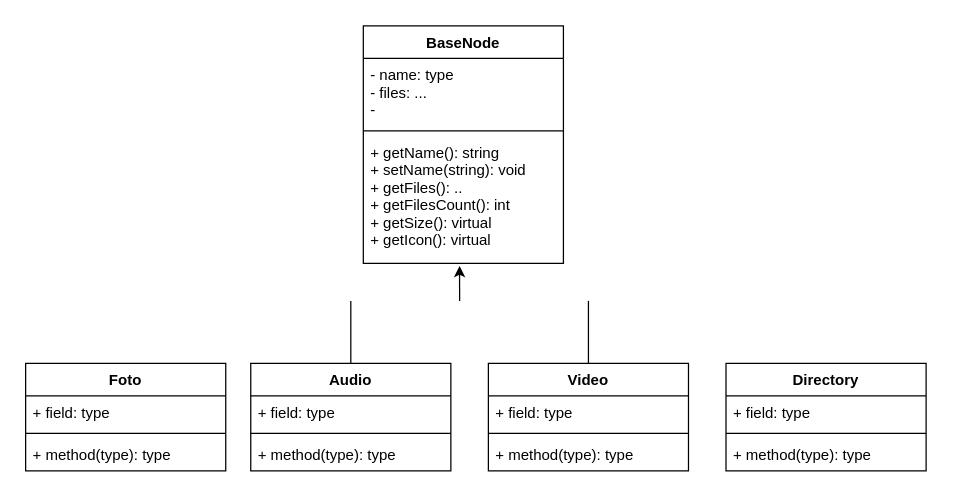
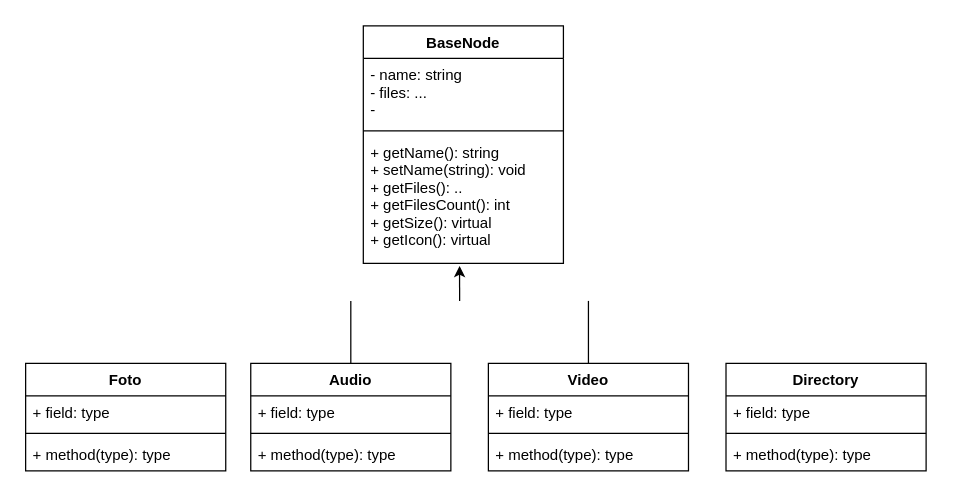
node "- name: type - files: ... -": label "- name: type - files: ... -" -> "- name: string - files: ... -"
